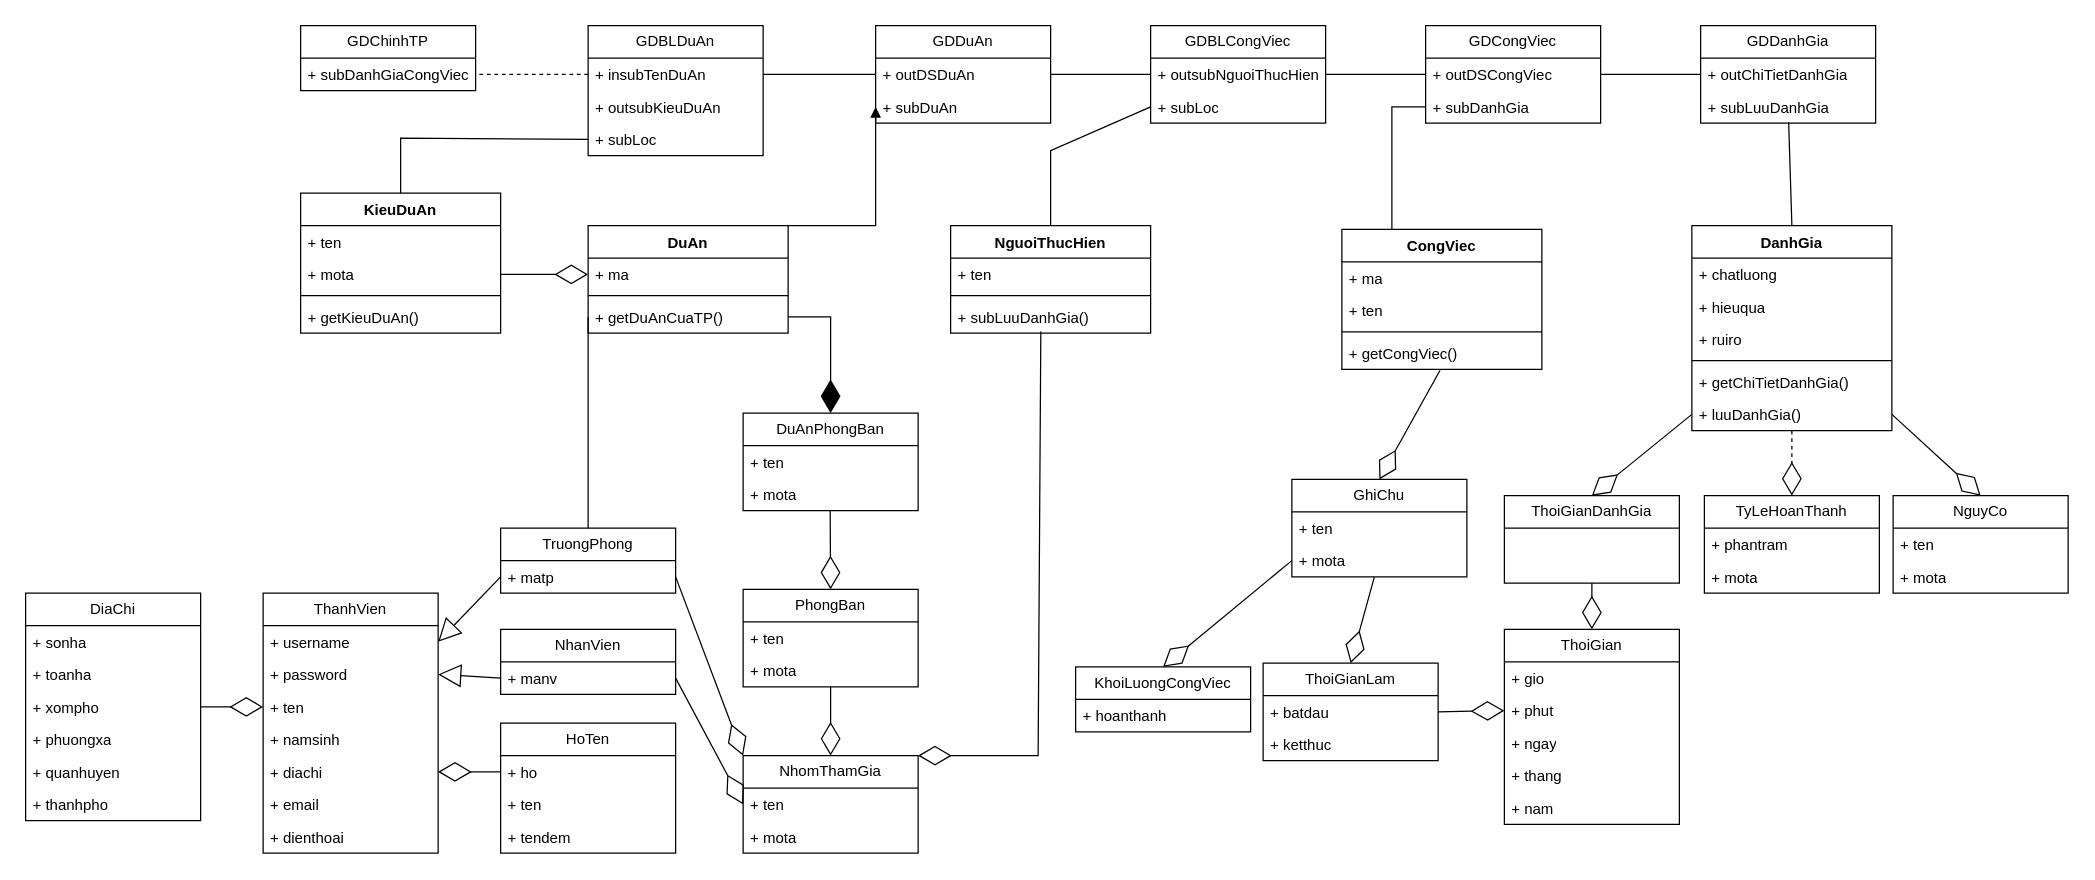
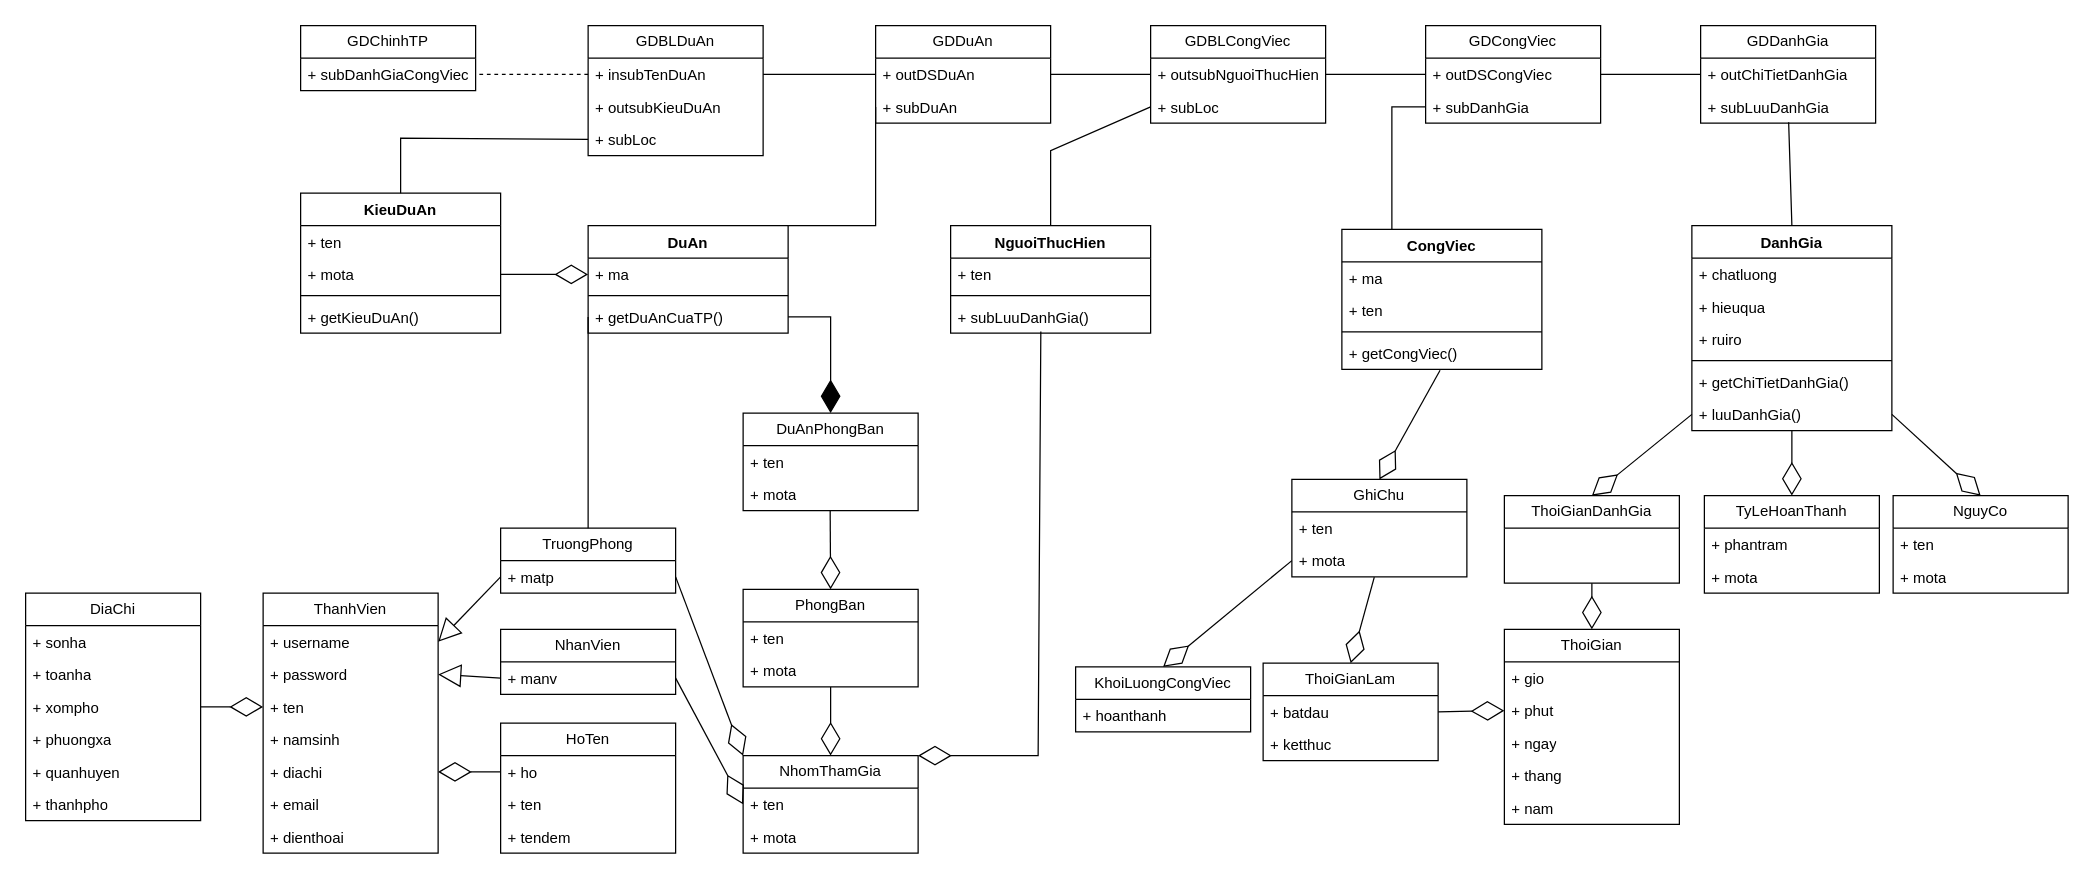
edge "DuAn" -> "+ subDuAn": arrowhead block -> none
edge "+ luuDanhGia()" -> "TyLeHoanThanh": style dashed -> solid
